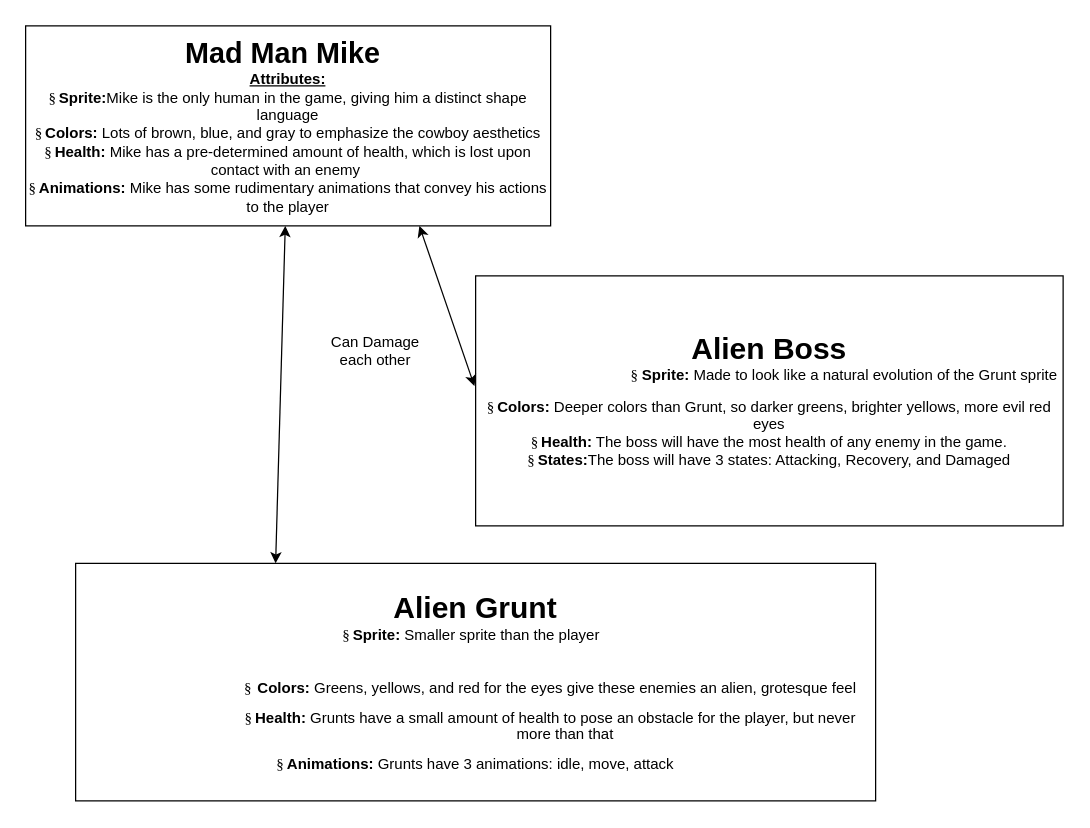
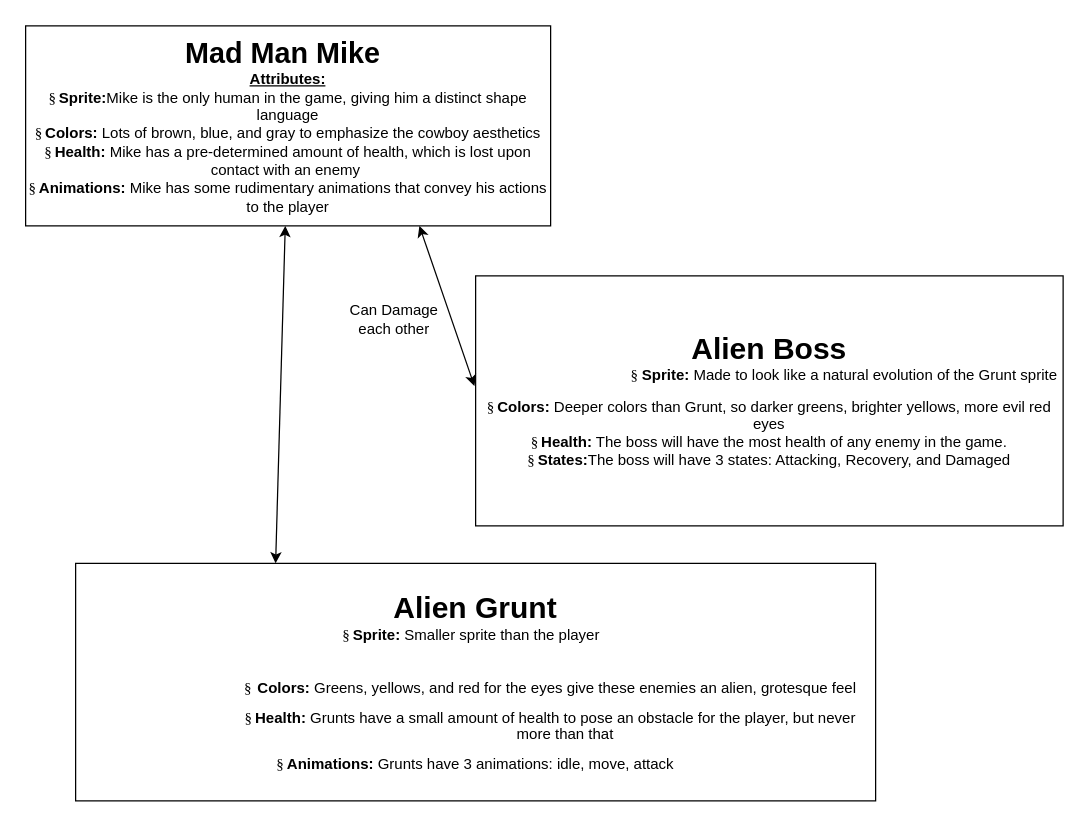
node "Can Damage each other": moved (376, 351) -> (394, 319)
